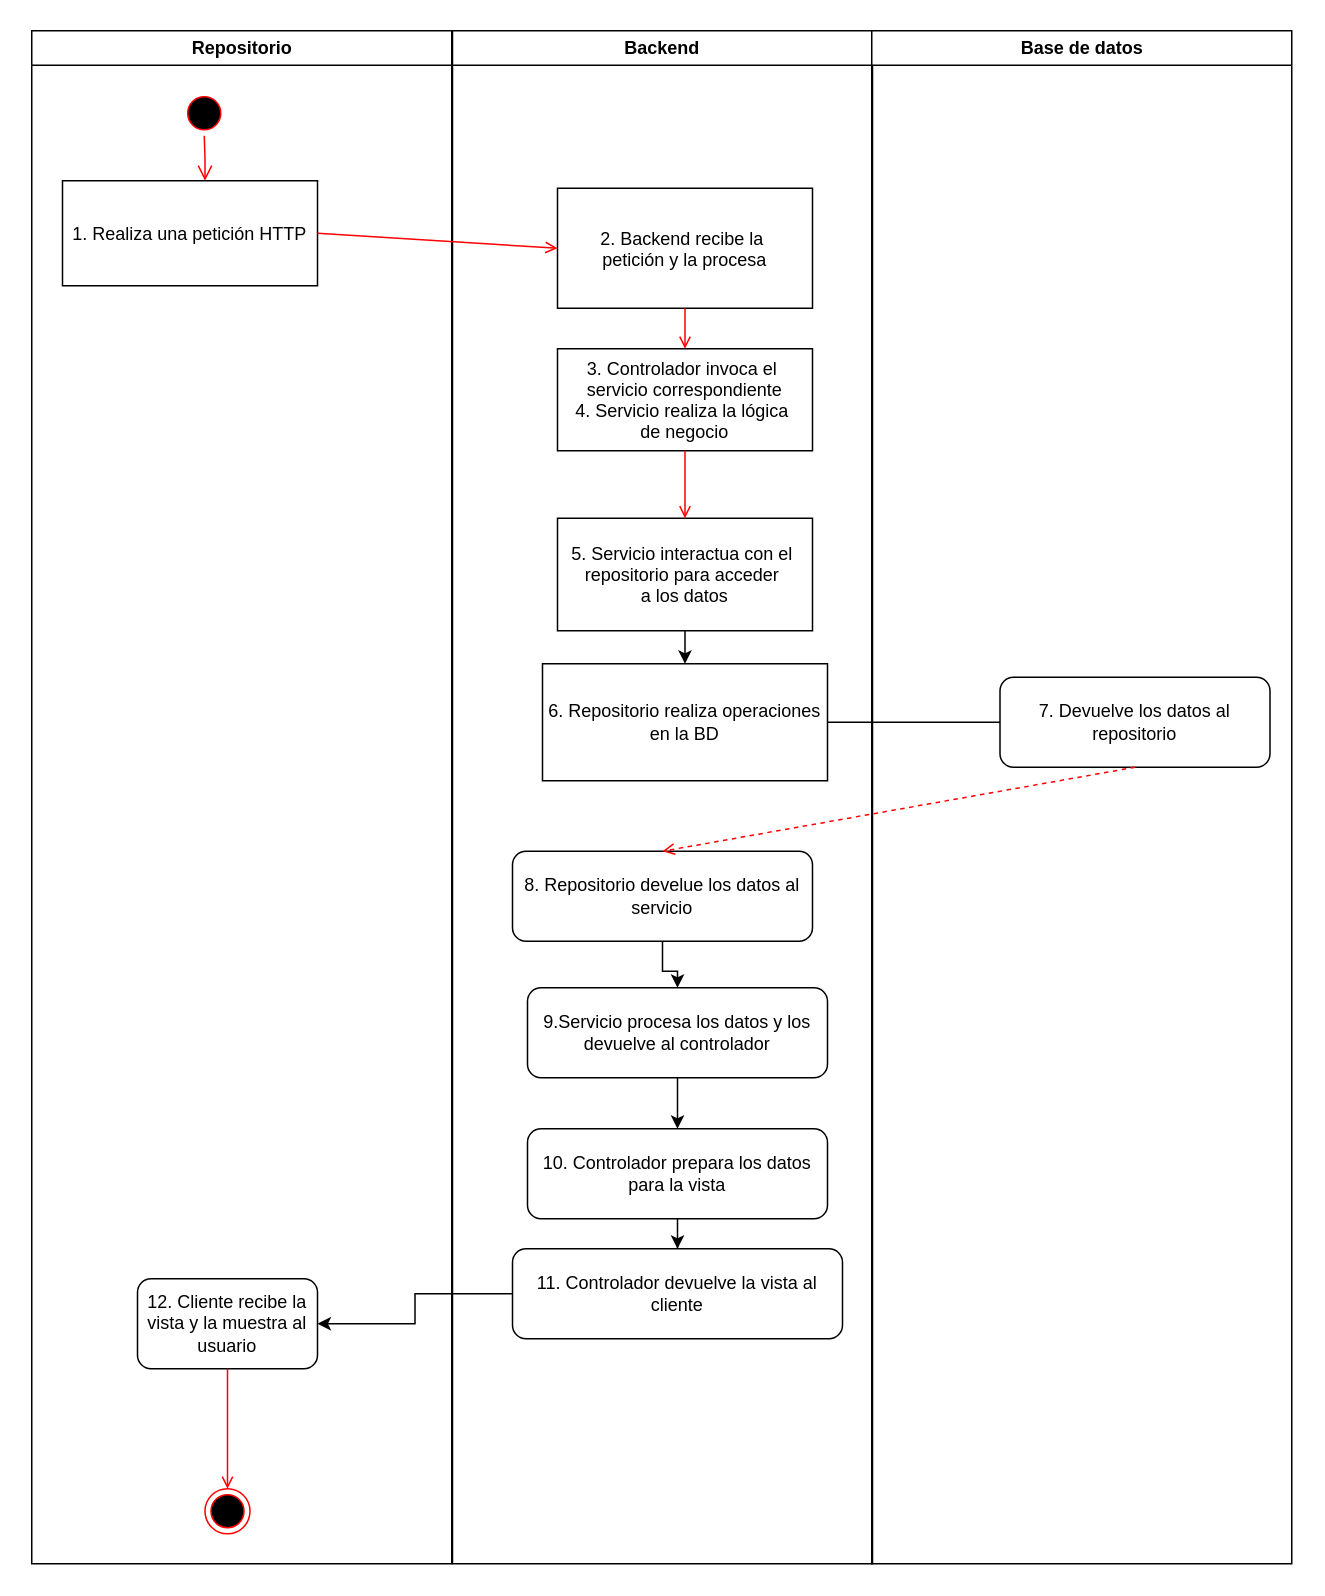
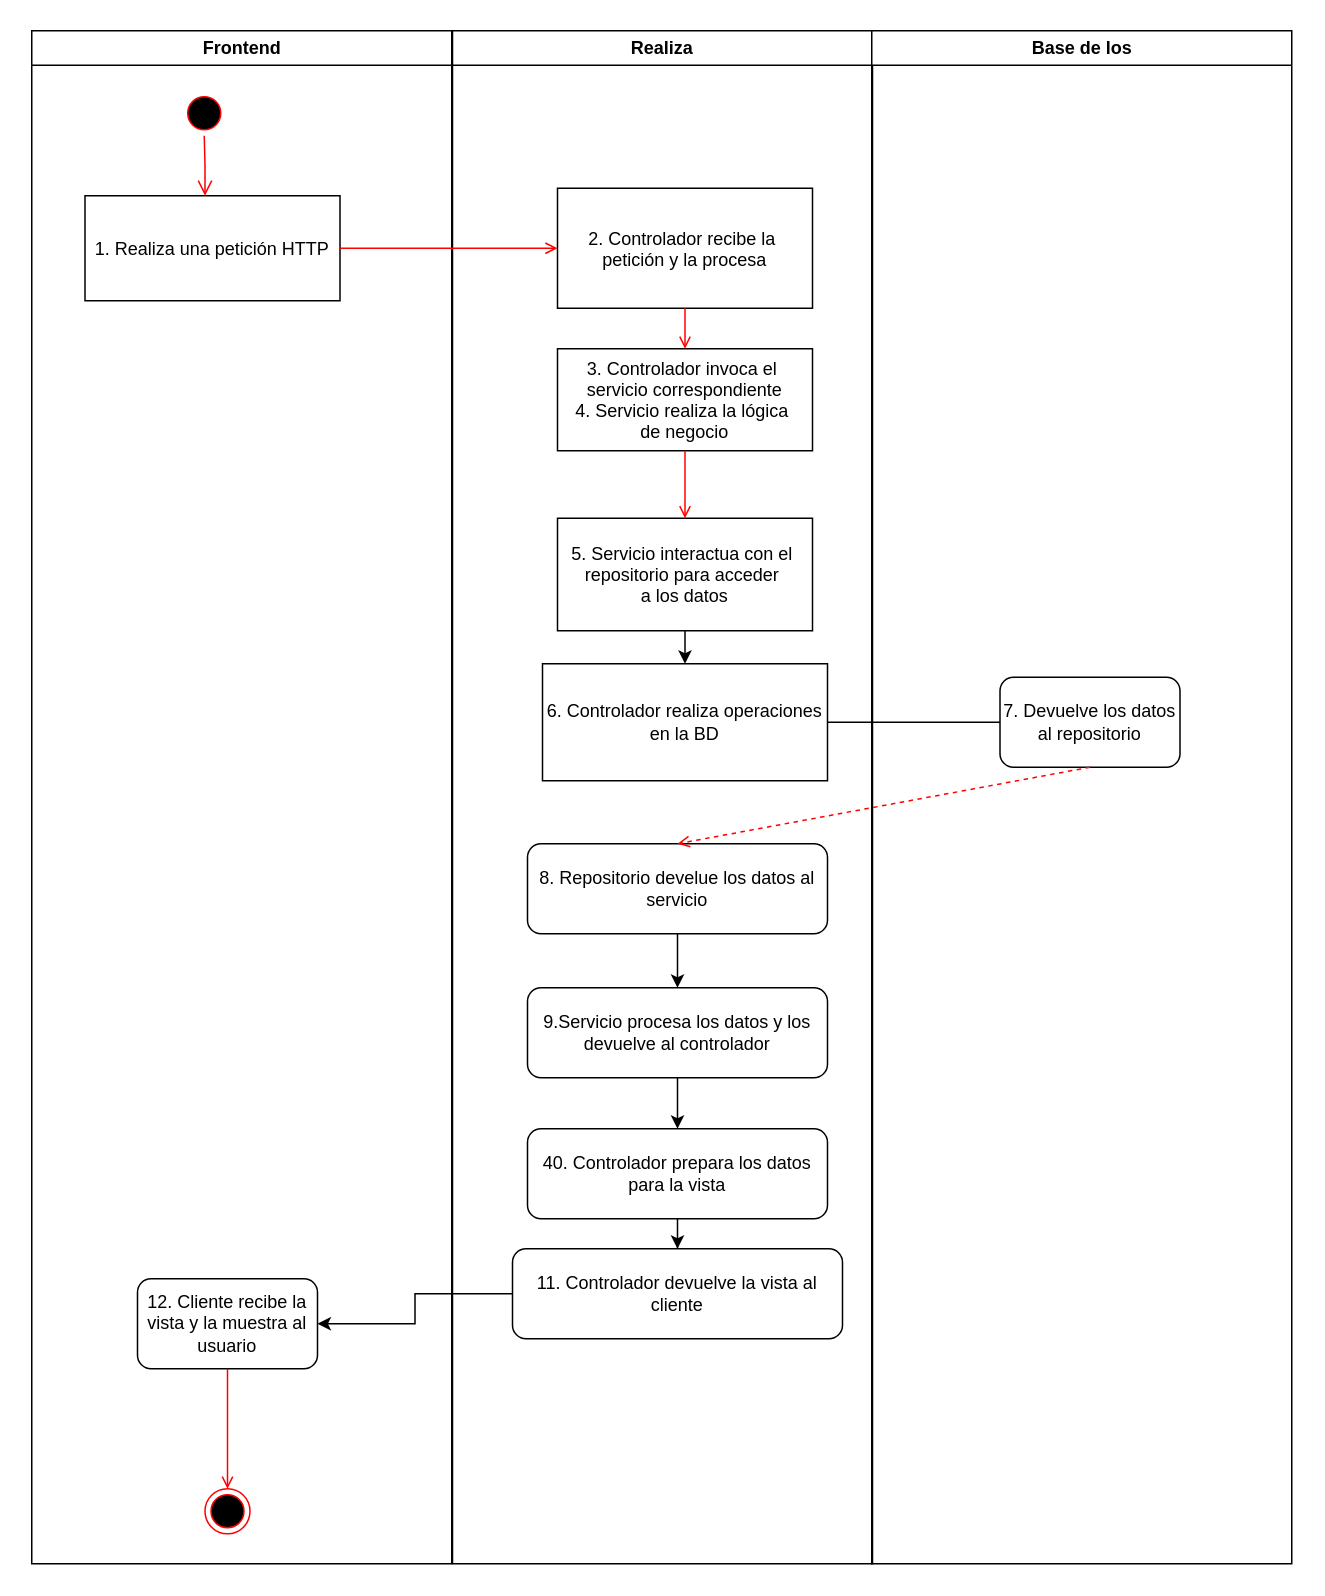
node "Repositorio": label "Repositorio" -> "Frontend"
node "Backend": label "Backend" -> "Realiza"
node "Base de datos": label "Base de datos" -> "Base de los"
node "1. Realiza una petición HTTP": moved (190, 233) -> (212, 248)
node "2. Backend recibe la petición y la procesa": label "2. Backend recibe la petición y la procesa" -> "2. Controlador recibe la petición y la procesa"
node "6. Repositorio realiza operaciones en la BD": label "6. Repositorio realiza operaciones en la BD" -> "6. Controlador realiza operaciones en la BD"
node "7. Devuelve los datos al repositorio": size 270x90 -> 180x90
node "8. Repositorio develue los datos al servicio": moved (662, 896) -> (677, 889)
node "10. Controlador prepara los datos para la vista": label "10. Controlador prepara los datos para la vista" -> "40. Controlador prepara los datos para la vista"
